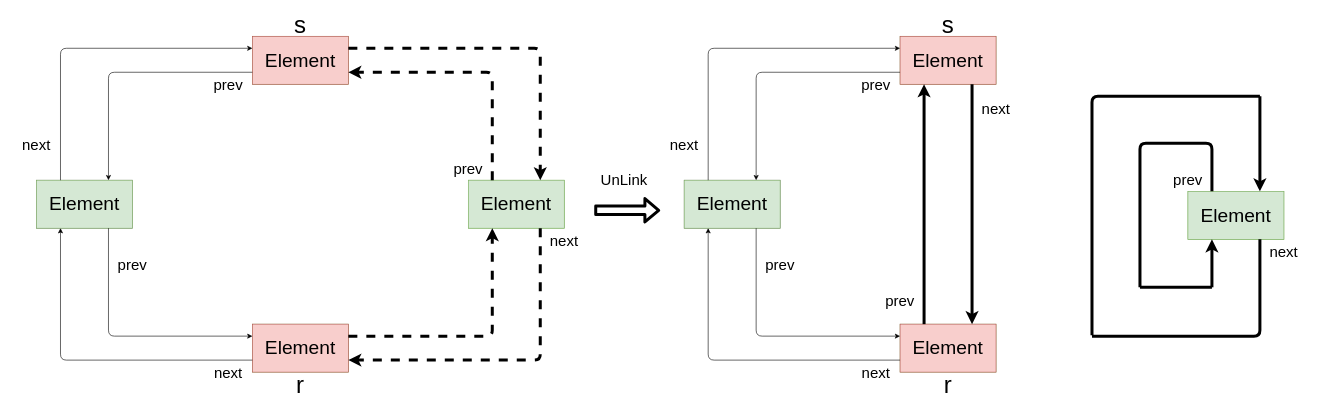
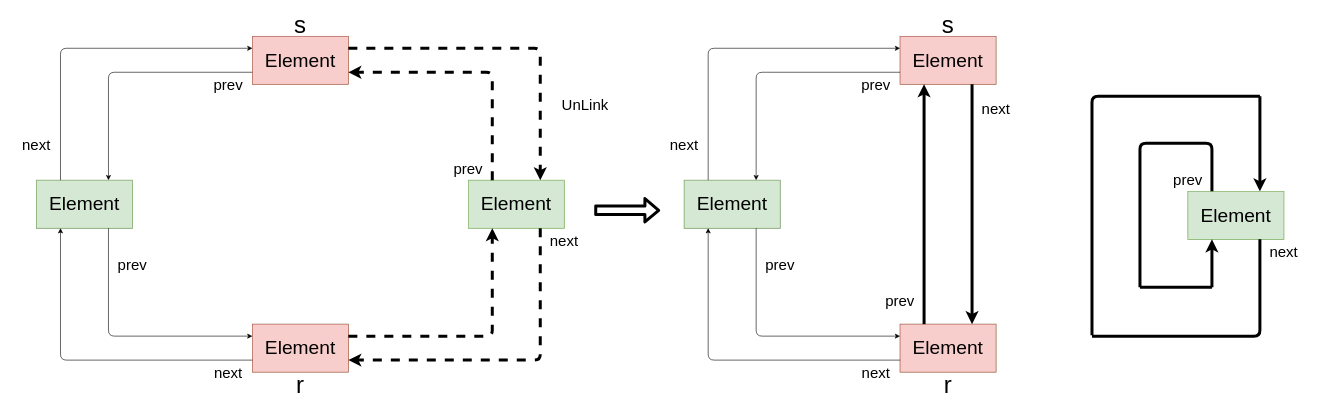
node "UnLink": moved (624, 179) -> (585, 104)
